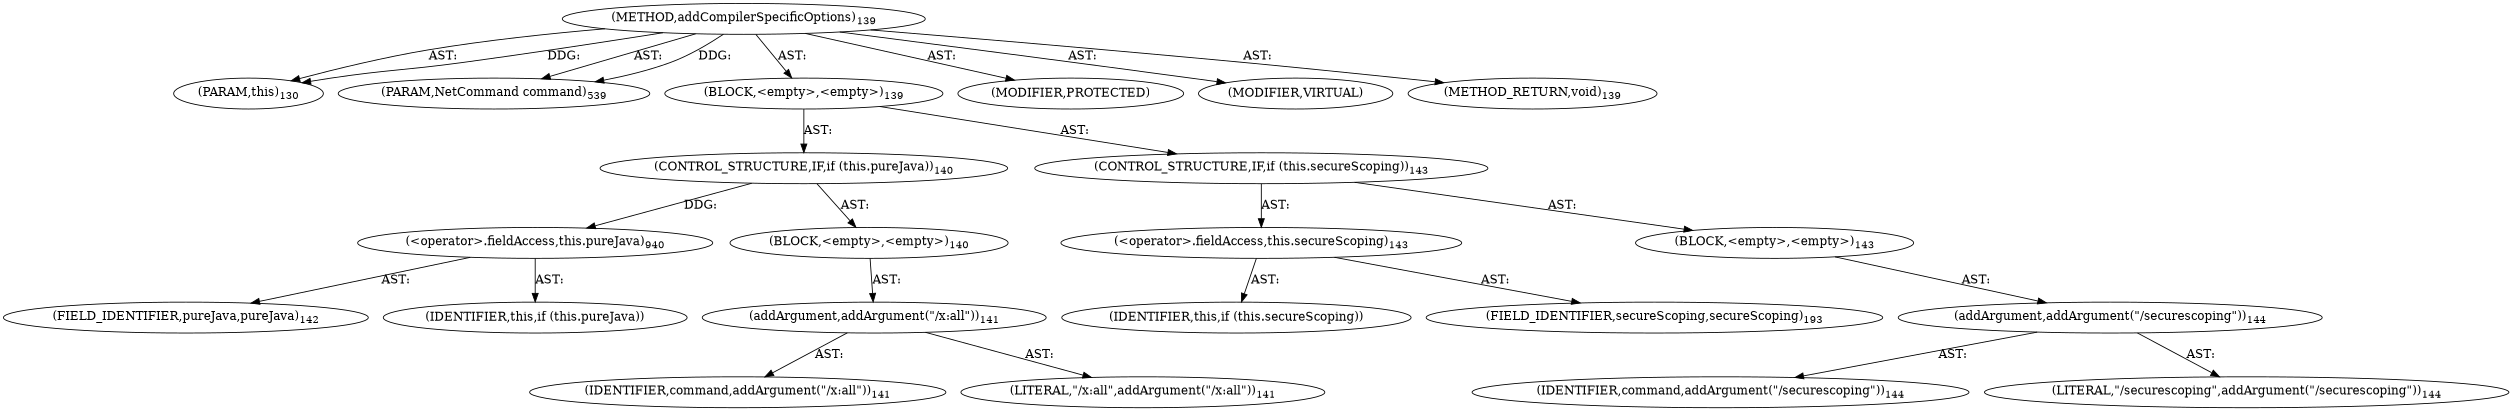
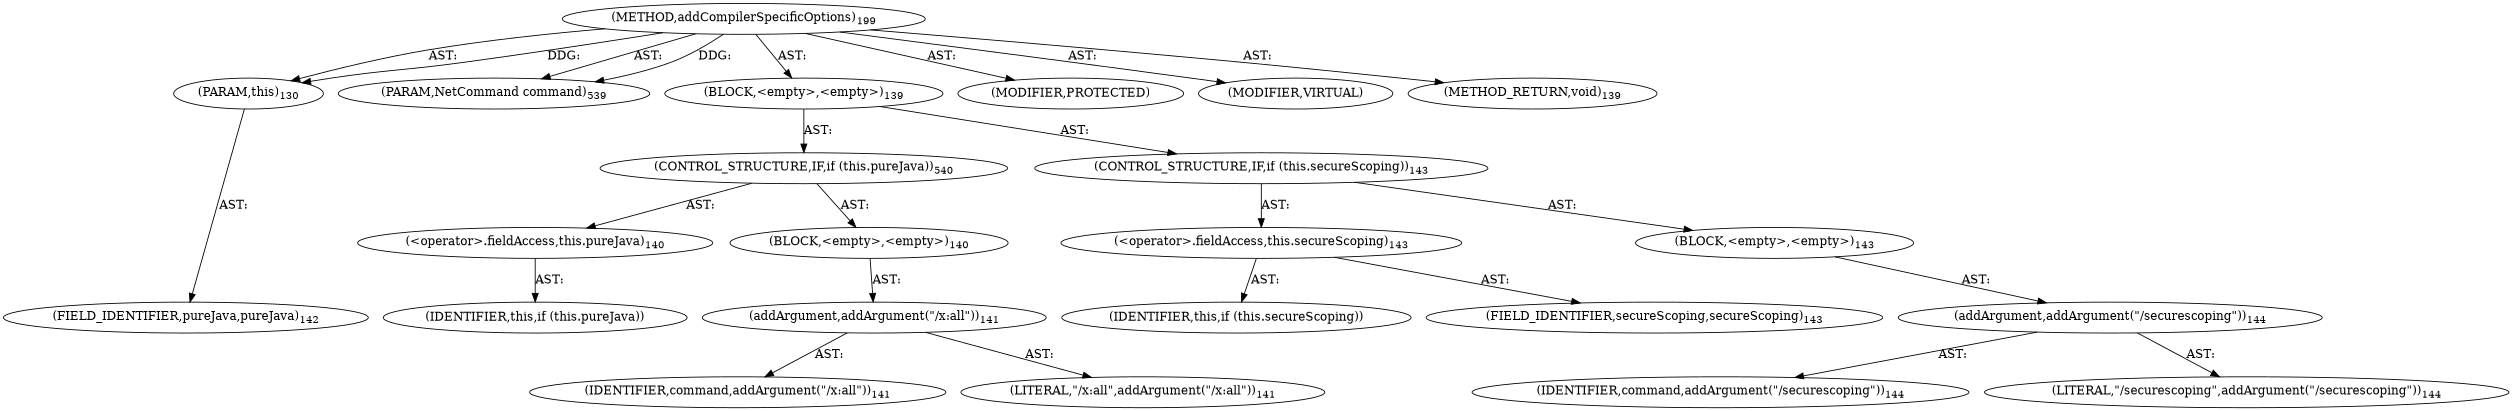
node "(METHOD,addCompilerSpecificOptions)": text "139" -> "199"
node "(CONTROL_STRUCTURE,IF,if (this.pureJava))": text "140" -> "540"
edge "(CONTROL_STRUCTURE,IF,if (this.pureJava))" -> "(<operator>.fieldAccess,this.pureJava)": label "DDG: " -> "AST: "
node "(<operator>.fieldAccess,this.pureJava)": text "940" -> "140"
edge "(<operator>.fieldAccess,this.pureJava)" -> "(FIELD_IDENTIFIER,pureJava,pureJava)": now "(PARAM,this)" -> "(FIELD_IDENTIFIER,pureJava,pureJava)"
node "(FIELD_IDENTIFIER,secureScoping,secureScoping)": text "193" -> "143"
